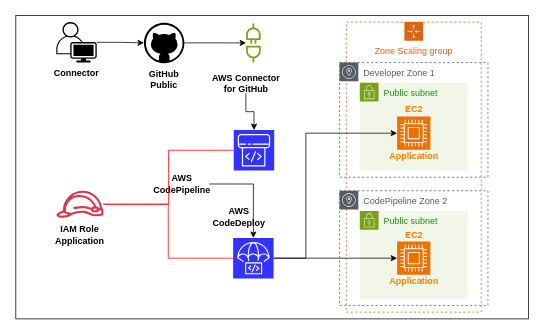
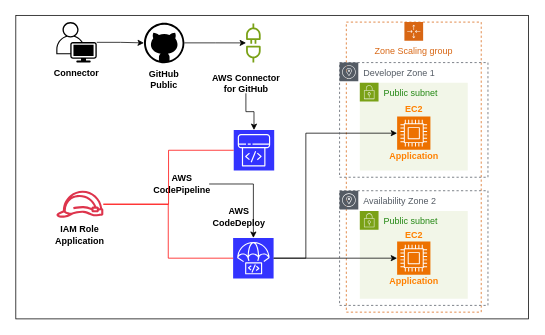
node "CodePipeline Zone 2": label "CodePipeline Zone 2" -> "Availability Zone 2"
